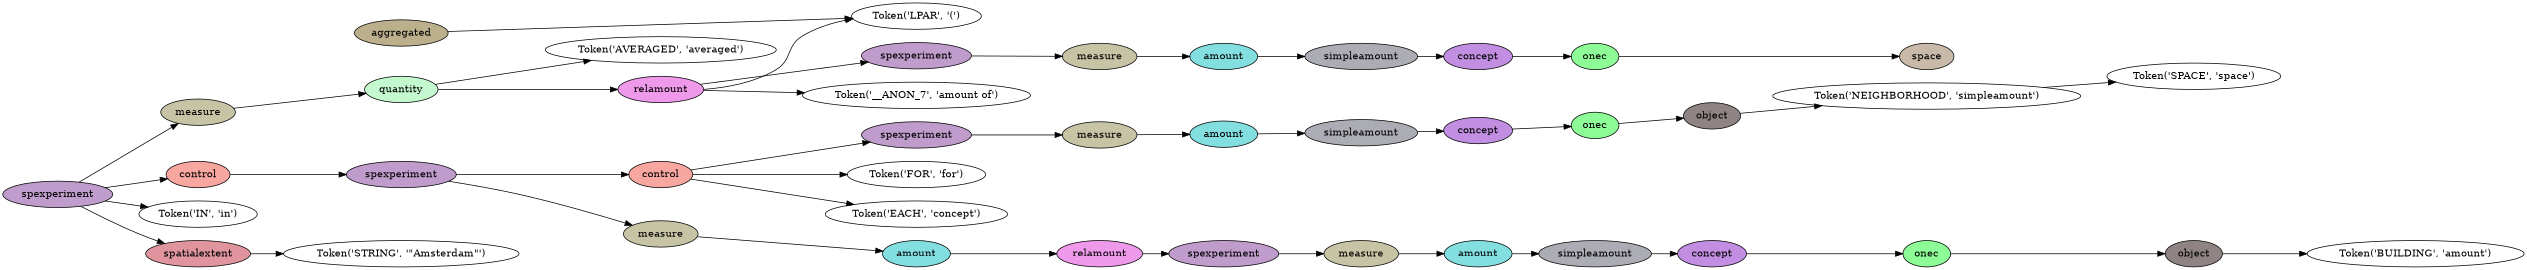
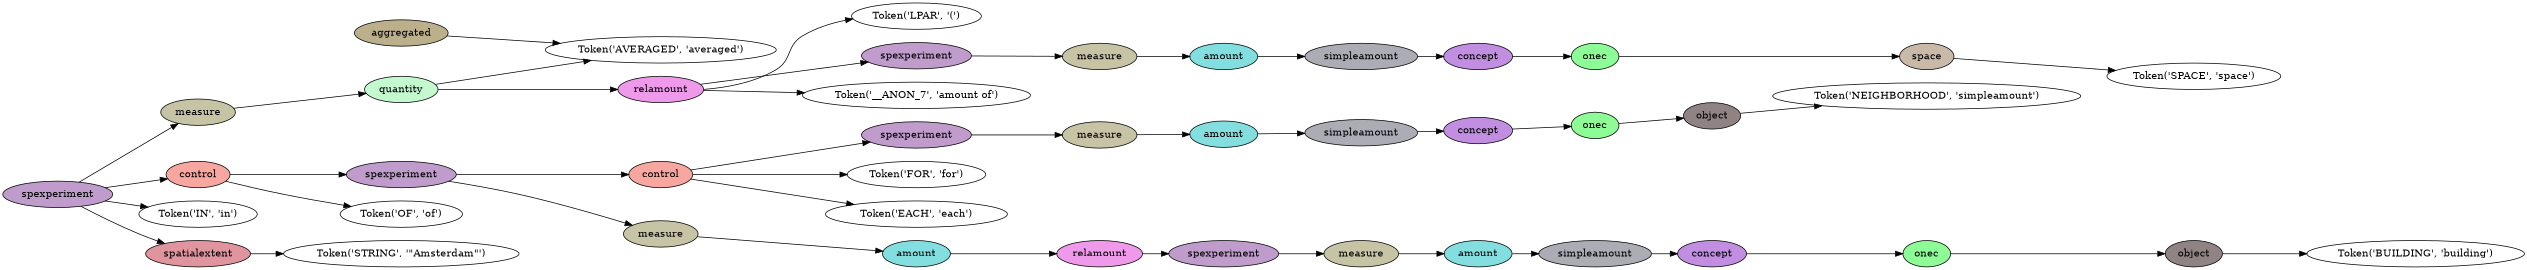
edge "aggregated" -> "Token('LPAR', '(')": now "aggregated" -> "Token('AVERAGED', 'averaged')"
edge "Token('NEIGHBORHOOD', 'simpleamount')" -> "Token('SPACE', 'space')": now "space" -> "Token('SPACE', 'space')"
node "Token('OF', 'of')": added
node "Token('EACH', 'concept')": label "Token('EACH', 'concept')" -> "Token('EACH', 'each')"
node "Token('BUILDING', 'amount')": label "Token('BUILDING', 'amount')" -> "Token('BUILDING', 'building')"
